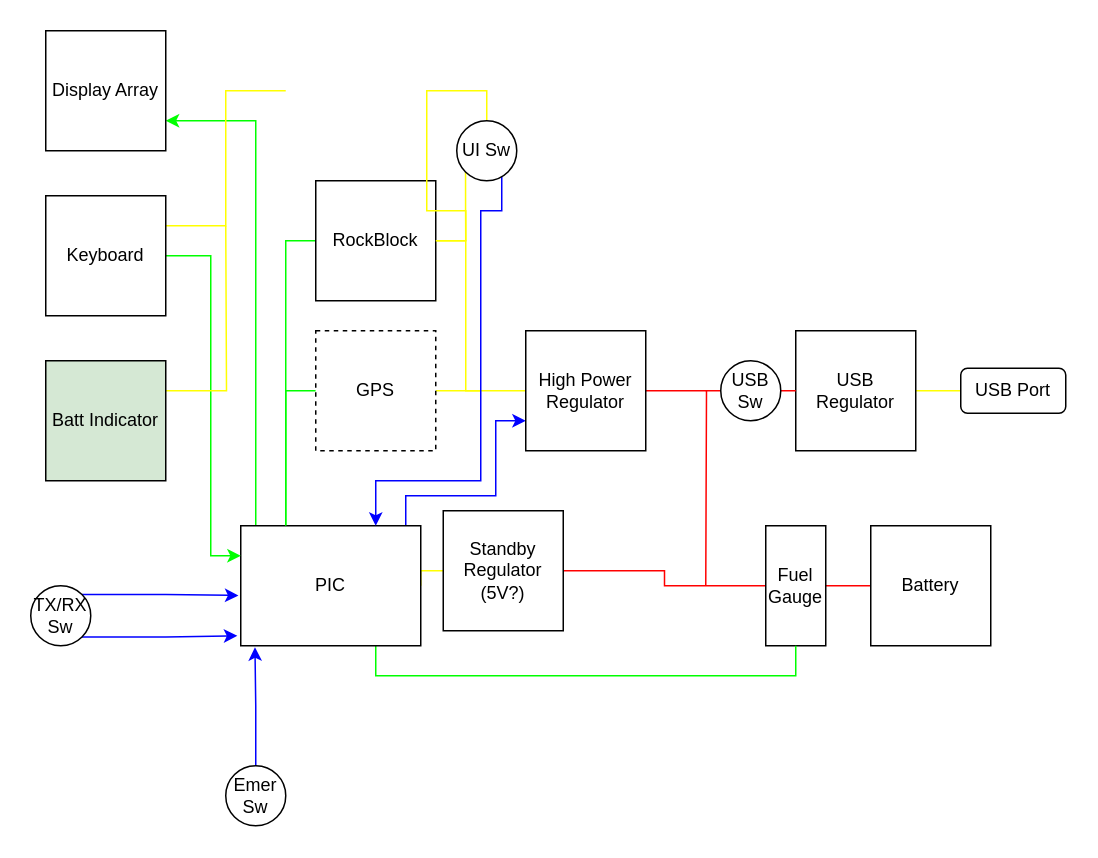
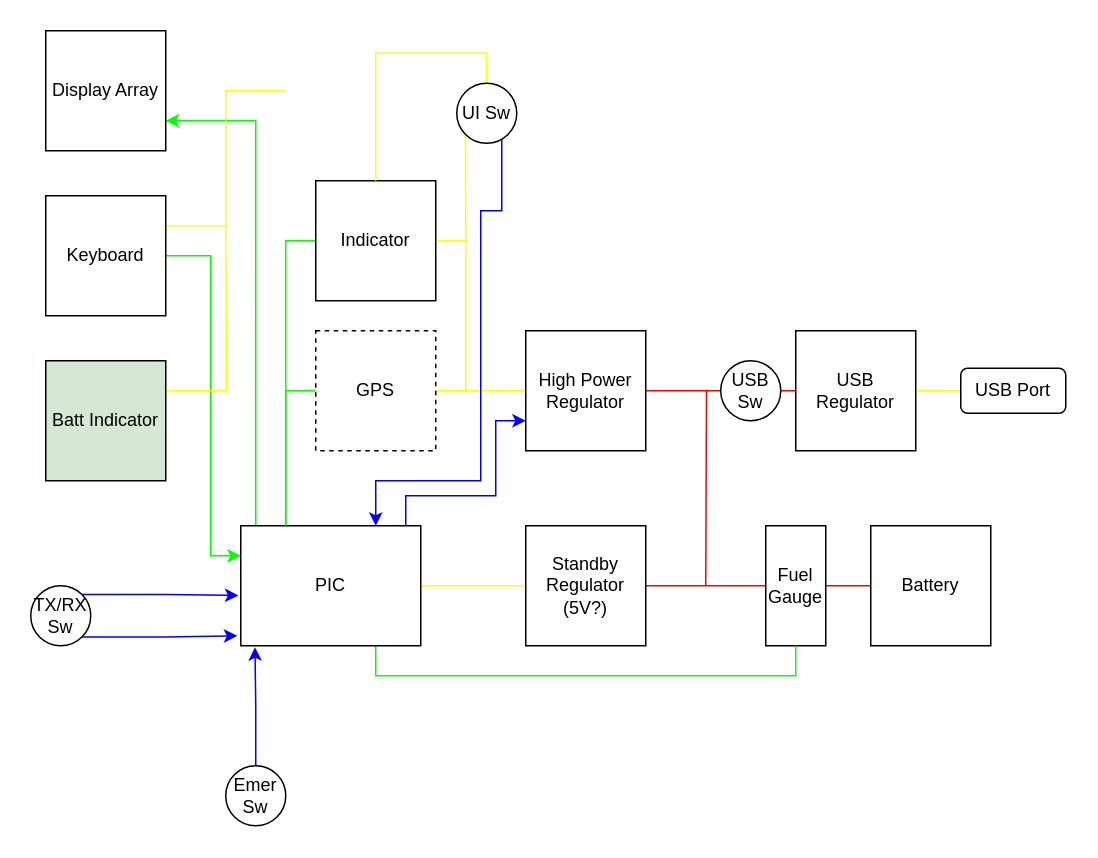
node "UI Sw": moved (487, 151) -> (487, 113)
node "RockBlock": label "RockBlock" -> "Indicator"
node "Standby Regulator (5V?)": moved (503, 571) -> (586, 586)
